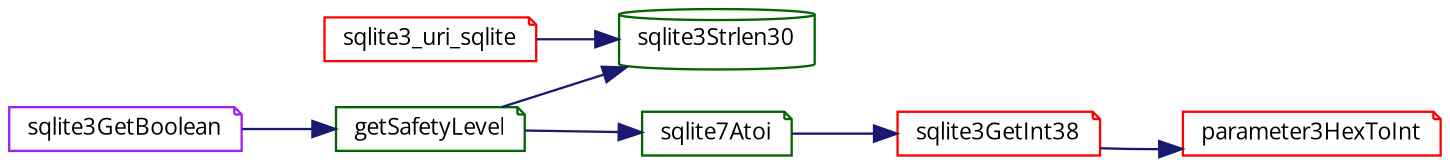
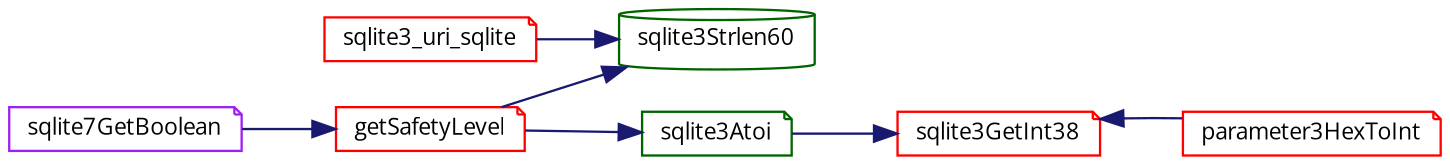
node "sqlite3Strlen30": label "sqlite3Strlen30" -> "sqlite3Strlen60"
node "sqlite3GetBoolean": label "sqlite3GetBoolean" -> "sqlite7GetBoolean"
node "getSafetyLevel": color darkgreen -> red
node "sqlite7Atoi": label "sqlite7Atoi" -> "sqlite3Atoi"
edge "sqlite3GetInt38" -> "parameter3HexToInt": reversed
